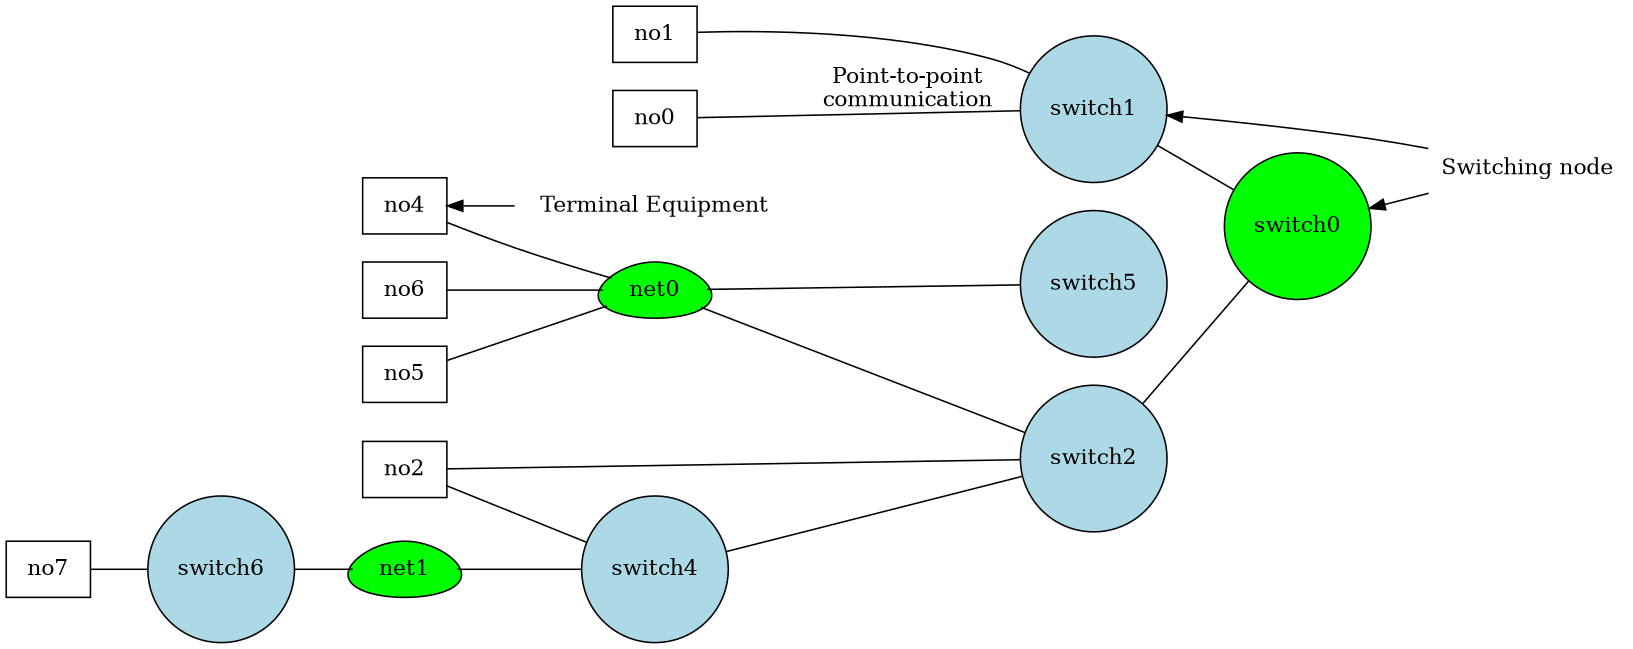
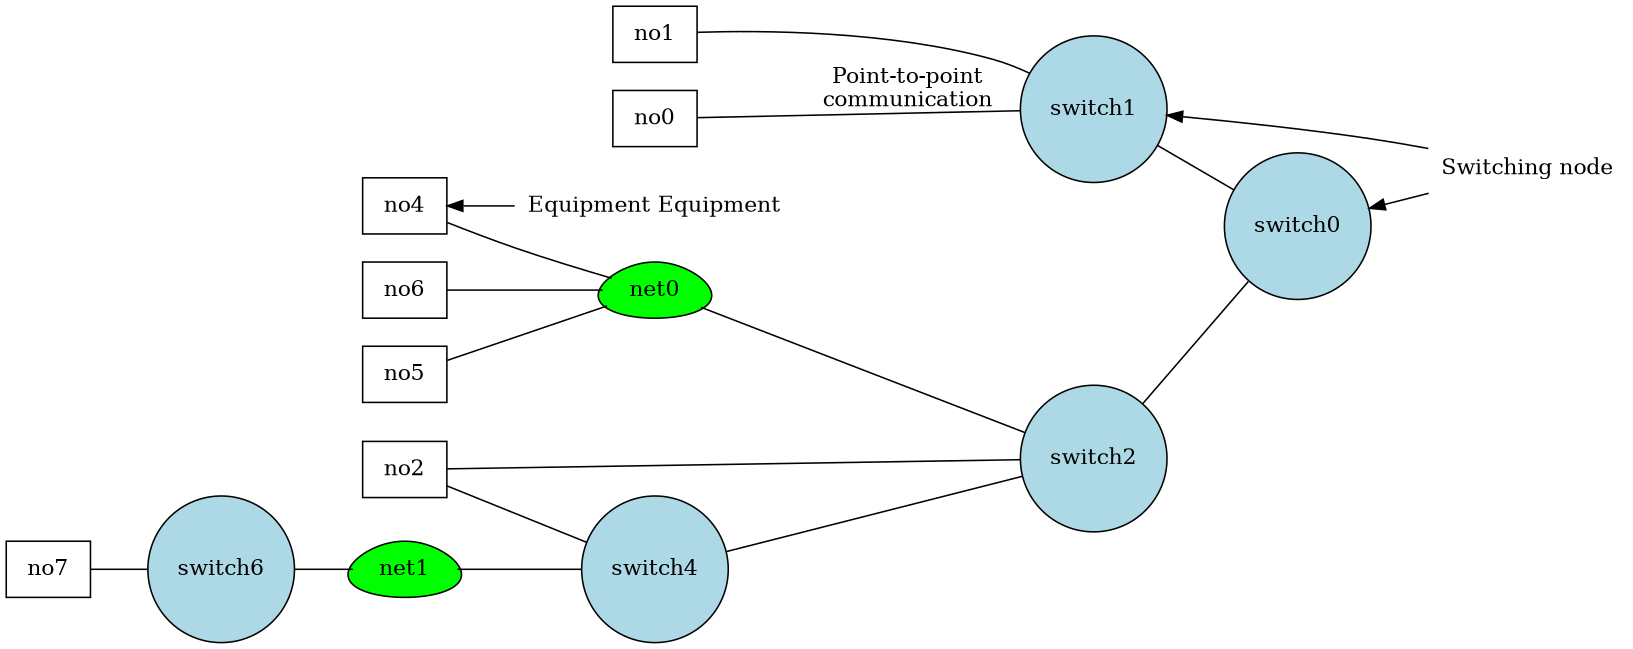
node "Terminal Equipment": label "Terminal Equipment" -> "Equipment Equipment"
node "switch0": fillcolor green -> lightblue
node "switch5": removed
